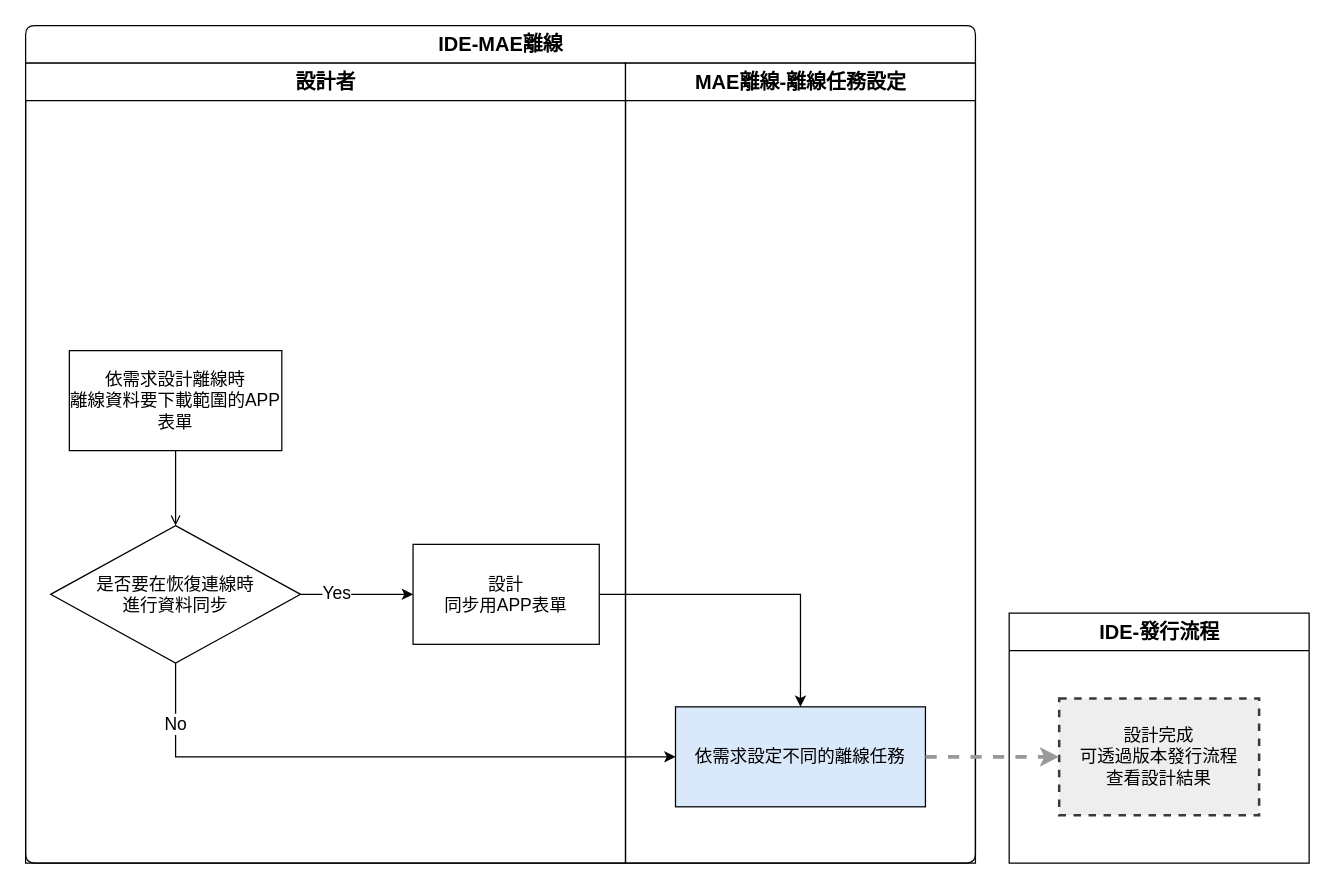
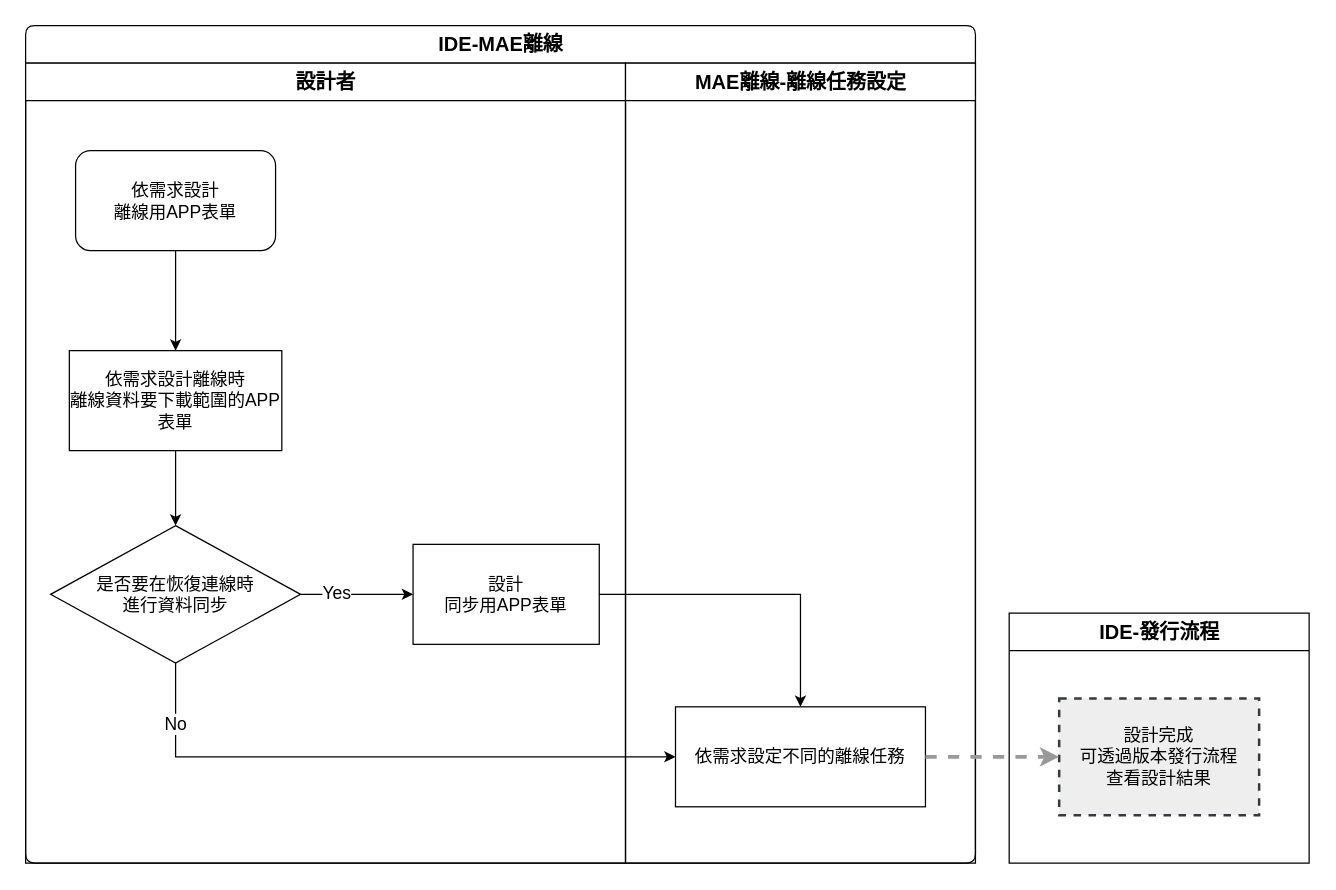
node "依需求設計 離線用APP表單": added
edge "依需求設計 離線用APP表單" -> "依需求設計離線時 離線資料要下載範圍的APP表單": added
edge "依需求設計離線時 離線資料要下載範圍的APP表單" -> "是否要在恢復連線時進行資料同步": arrowhead open -> classic
node "依需求設定不同的離線任務": fillcolor #dae8fc -> #ffffff
